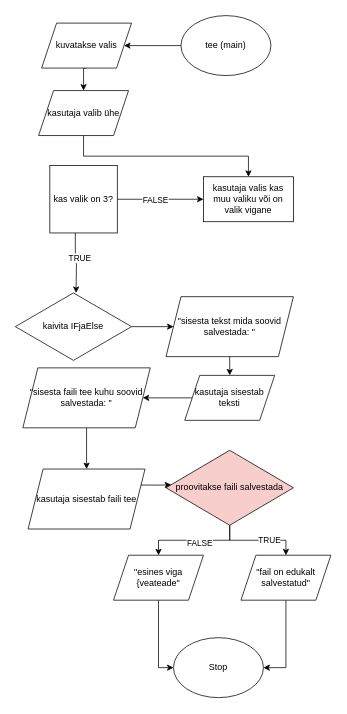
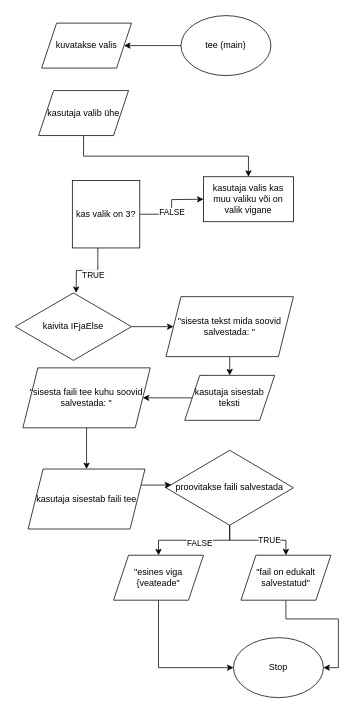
edge "kuvatakse valis" -> "kasutaja valib ühe": removed
node "kas valik on 3?": moved (84, 199) -> (106, 214)
node "proovitakse faili salvestada": fillcolor #f8cecc -> #ffffff
node "Stop": moved (219, 668) -> (279, 668)
